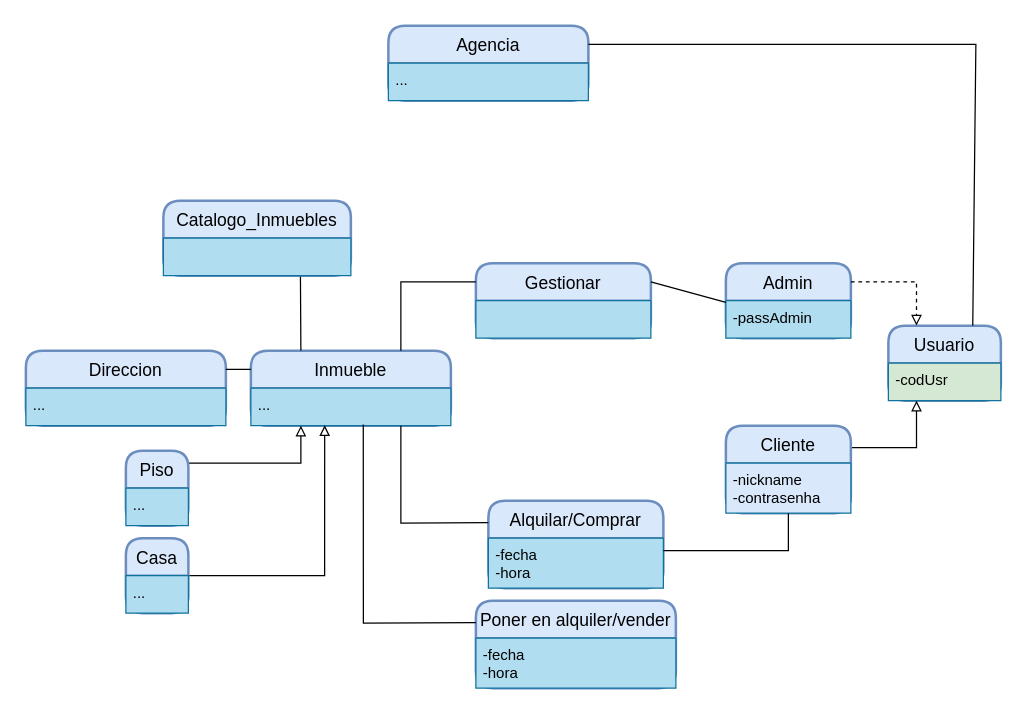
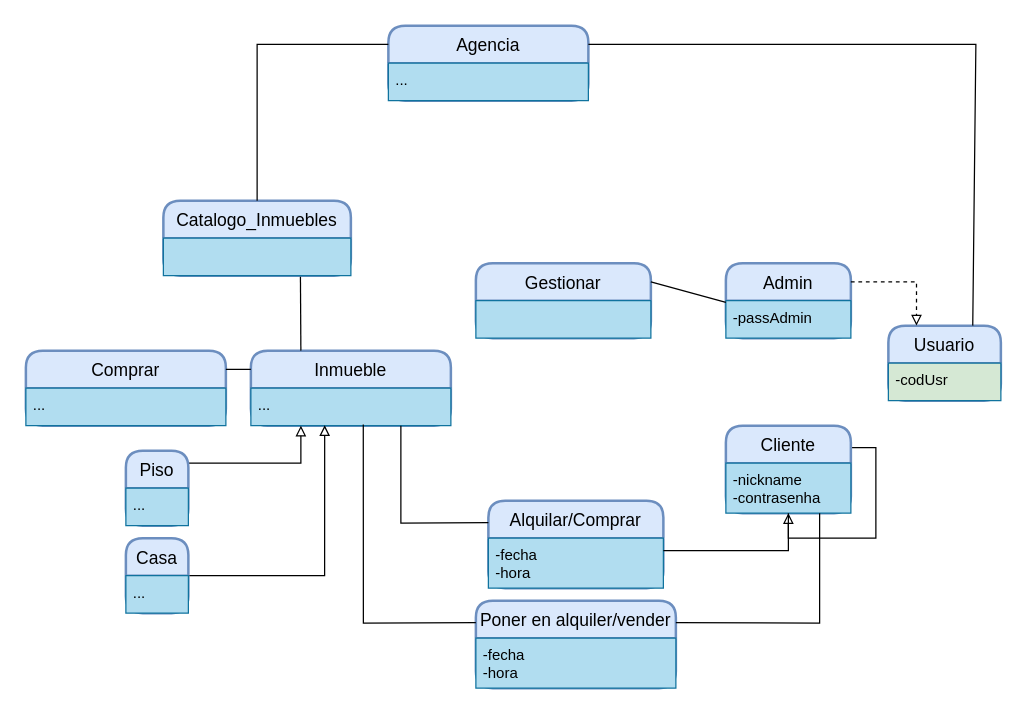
edge "Agencia" -- "Catalogo_Inmuebles": added
edge "Gestionar" -- "Inmueble": removed
node "Direccion": label "Direccion" -> "Comprar"
edge "Cliente" -> "-codUsr": now "Cliente" -> "-nickname -contrasenha"
node "-nickname -contrasenha": fillcolor #dae8fc -> #b1ddf0
edge "-nickname -contrasenha" -- "Poner en alquiler/vender": added
